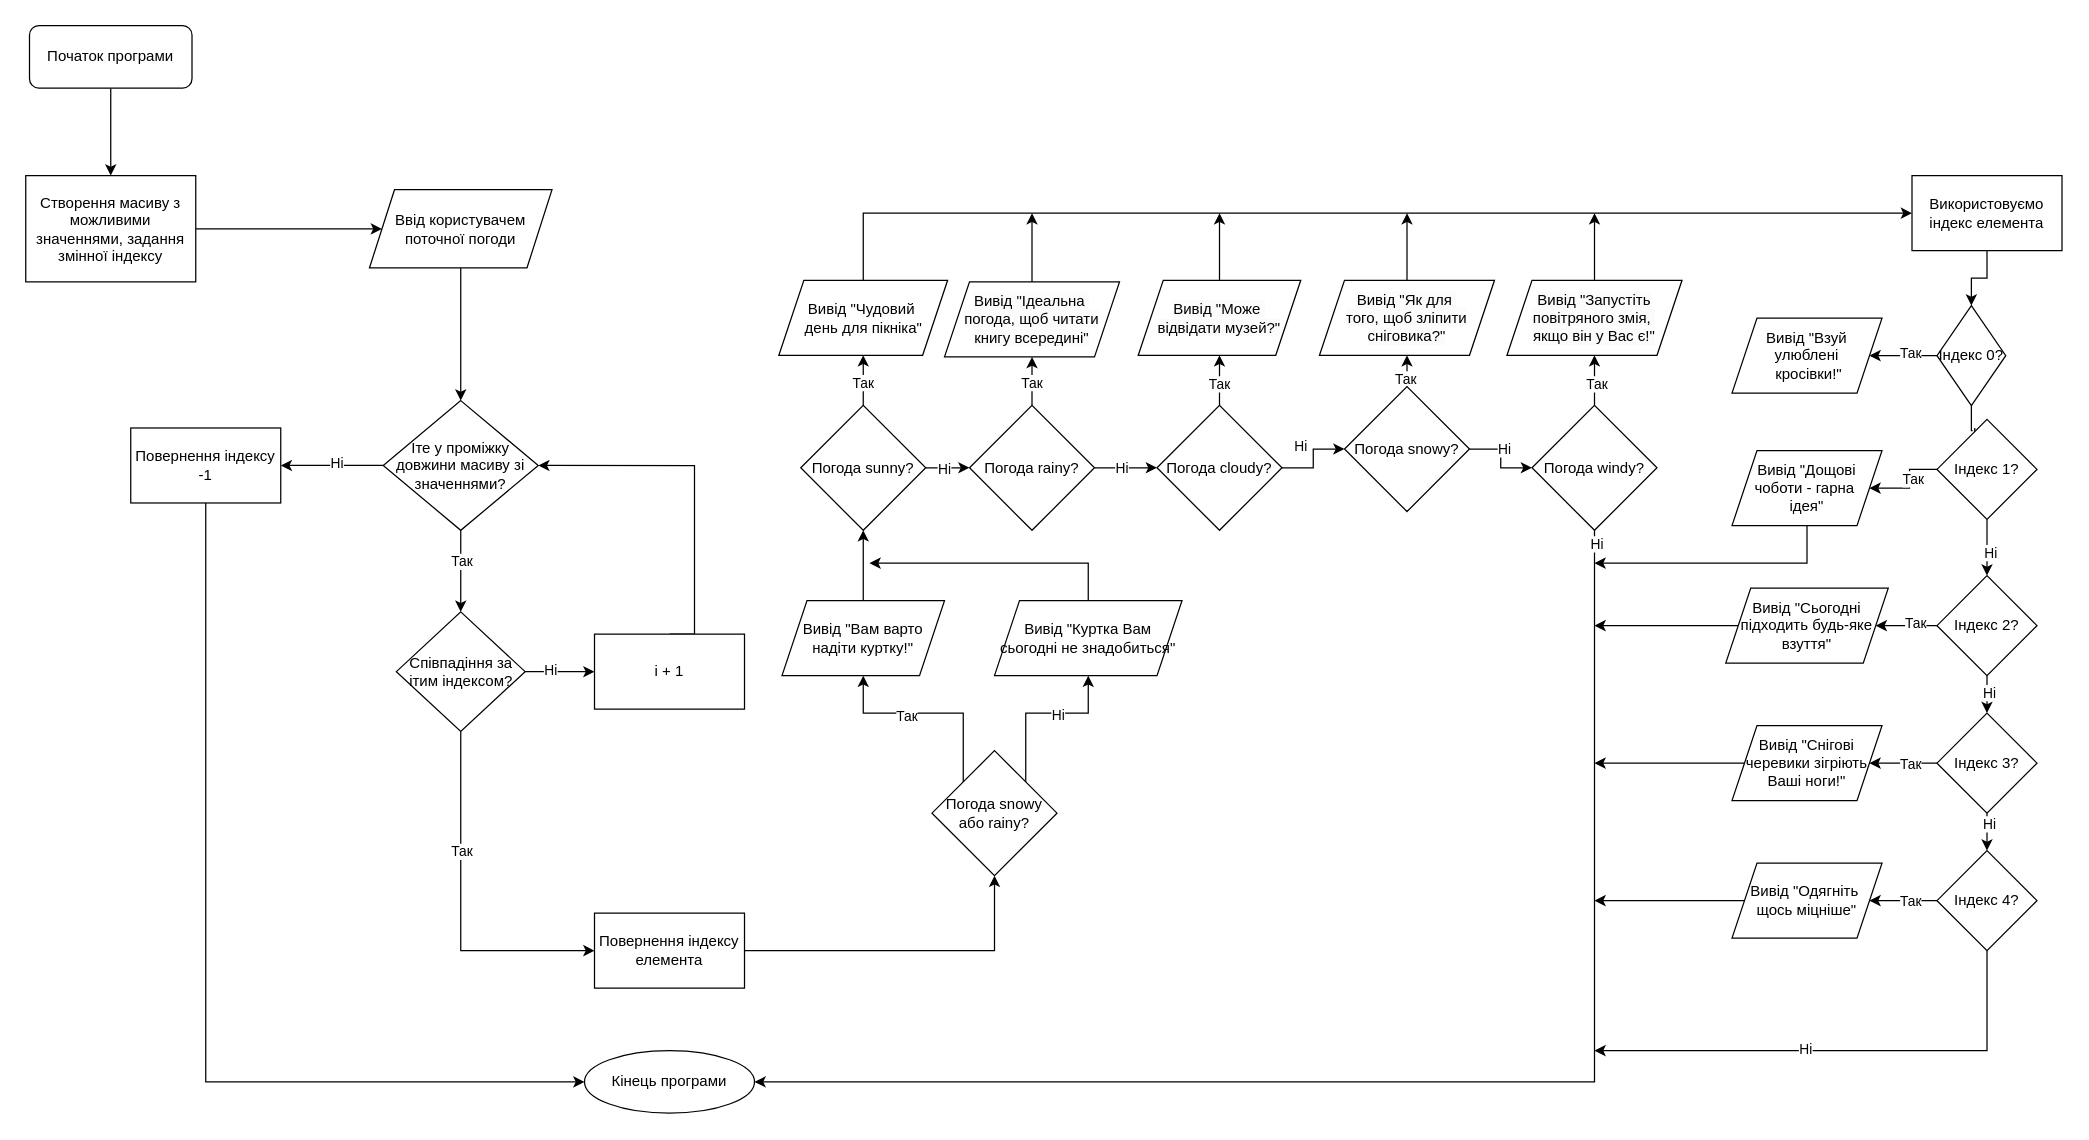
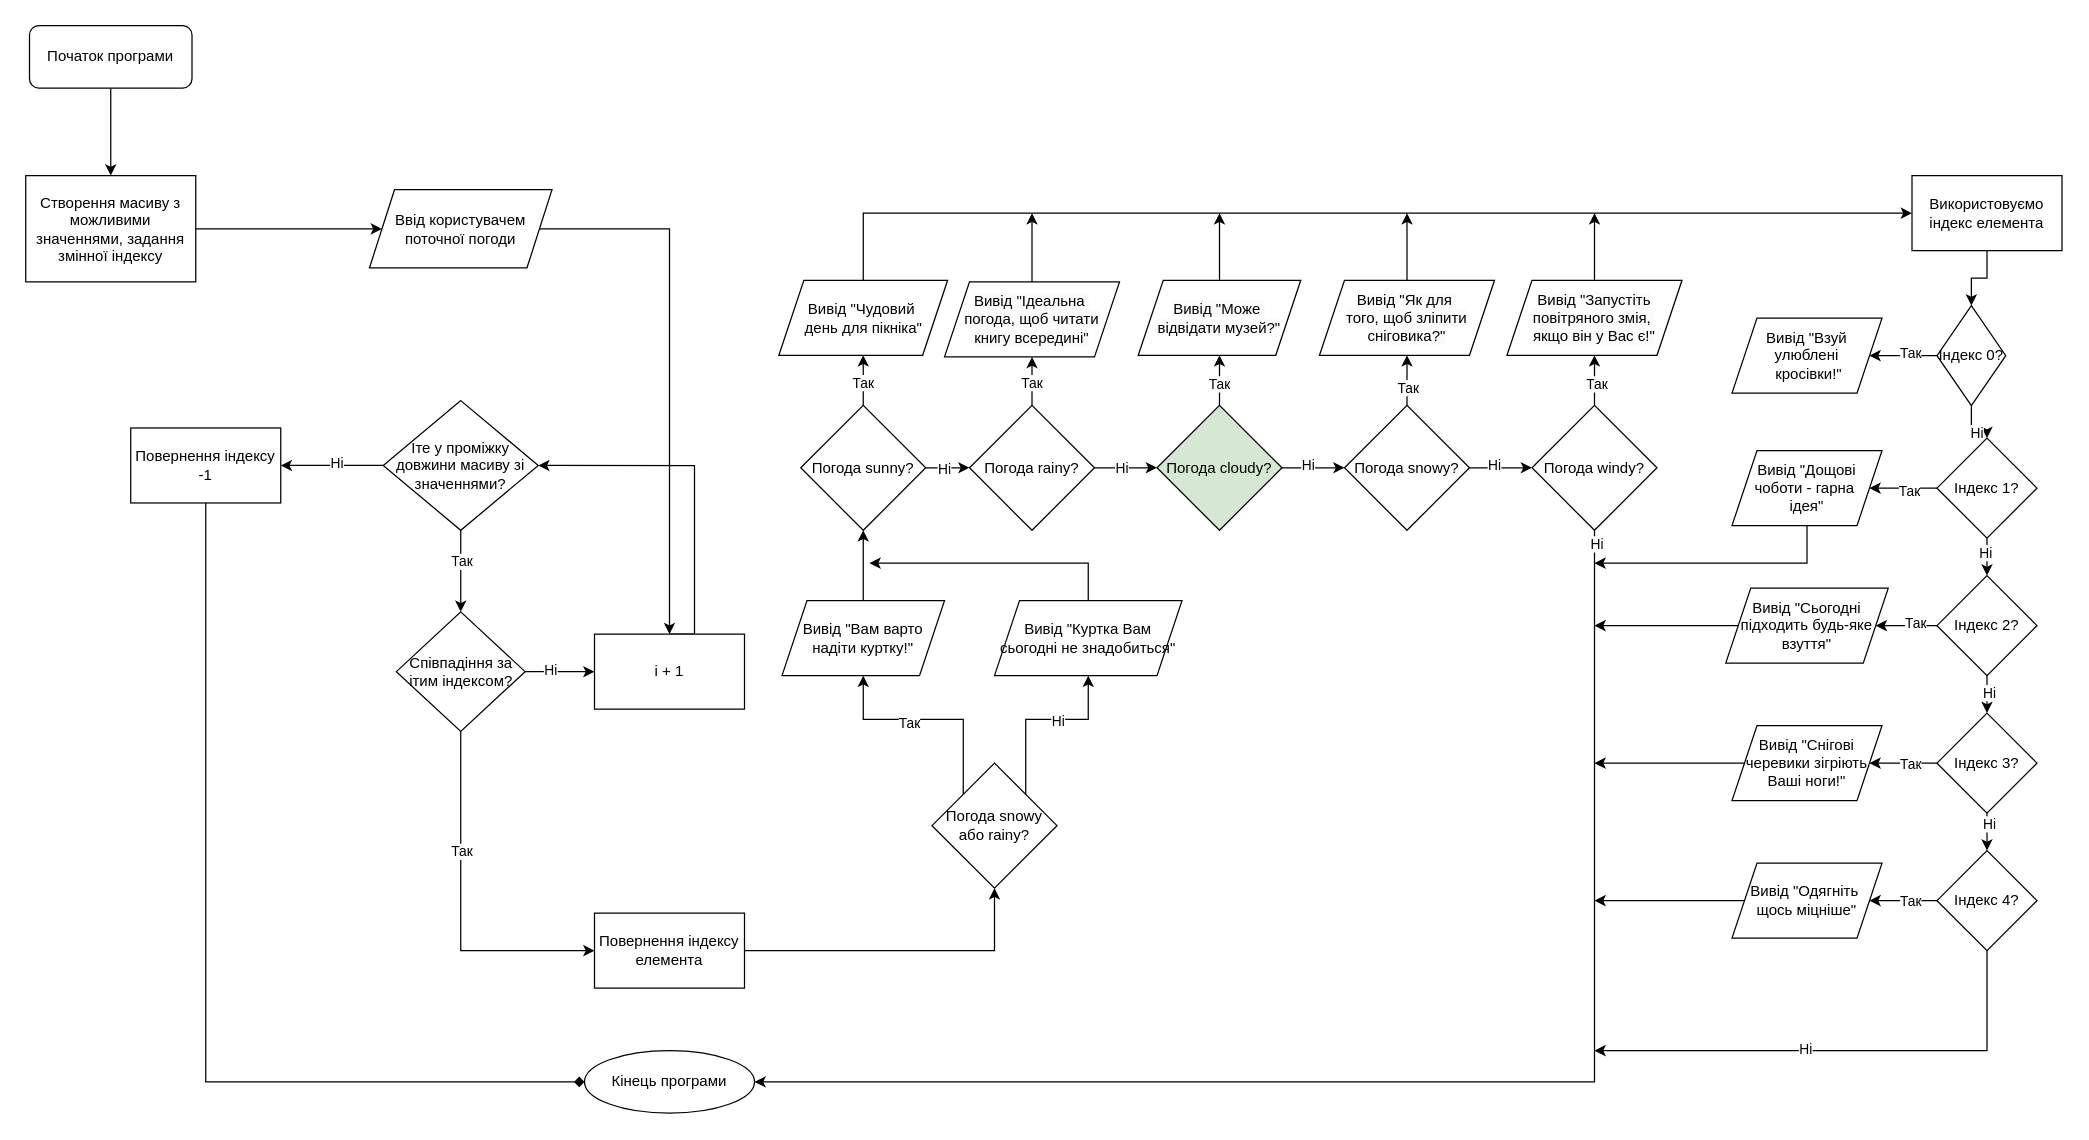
edge "Ввід користувачем поточної погоди" -> "Іте у проміжку довжини масиву зі значеннями?": now "Ввід користувачем поточної погоди" -> "і + 1"
node "Погода snowy?": moved (1407, 449) -> (1407, 468)
node "Погода cloudy?": fillcolor #ffffff -> #d5e8d4
node "Індекс 1?": moved (1987, 469) -> (1987, 488)
node "Погода snowy або rainy?": moved (994, 813) -> (994, 826)
edge "Повернення індексу -1" -> "Кінець програми": arrowhead classic -> diamond
